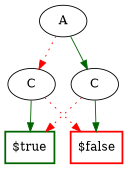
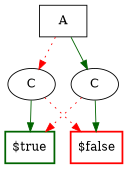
node "A": shape ellipse -> box
